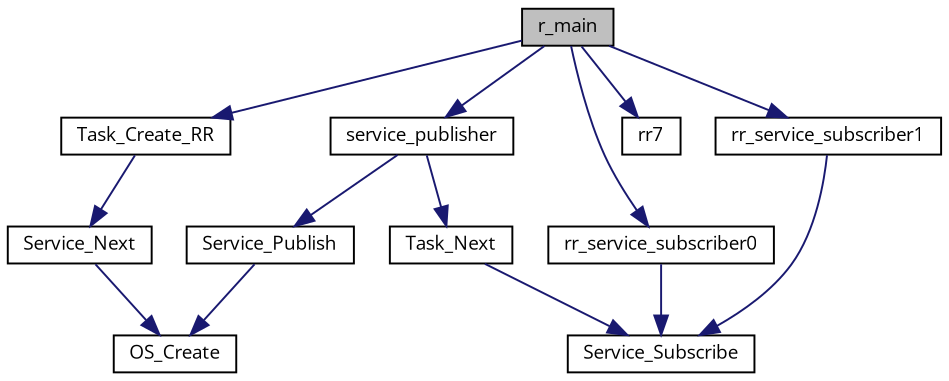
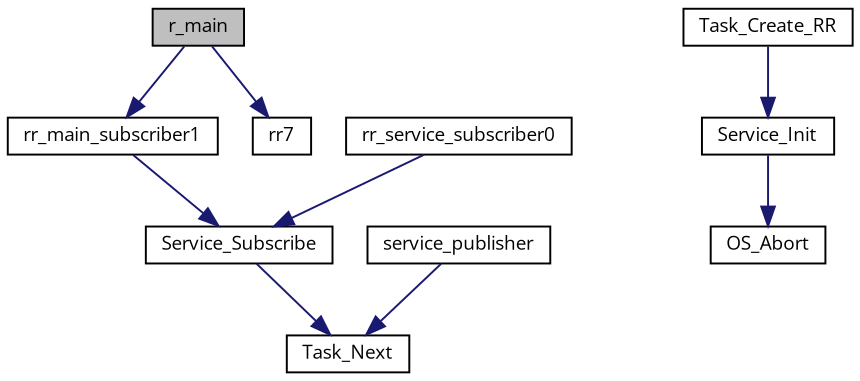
edge "r_main" -> "service_publisher": removed
edge "r_main" -> "Task_Create_RR": removed
edge "r_main" -> "rr_service_subscriber0": removed
node "rr_service_subscriber1": label "rr_service_subscriber1" -> "rr_main_subscriber1"
node "Service_Next": label "Service_Next" -> "Service_Init"
node "Service_Publish": removed
edge "Task_Next" -> "Service_Subscribe": reversed
node "OS_Create": label "OS_Create" -> "OS_Abort"
